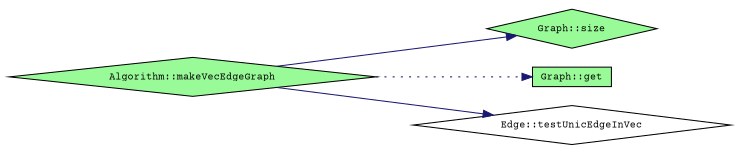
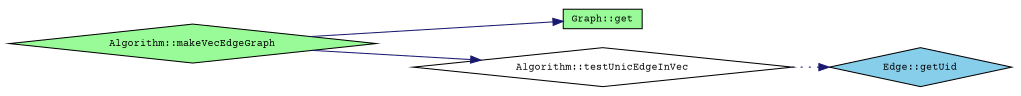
node "Graph::size": removed
node "Edge::getUid": added
edge "Algorithm::makeVecEdgeGraph" -> "Graph::get": style dotted -> solid
node "Edge::testUnicEdgeInVec": label "Edge::testUnicEdgeInVec" -> "Algorithm::testUnicEdgeInVec"
